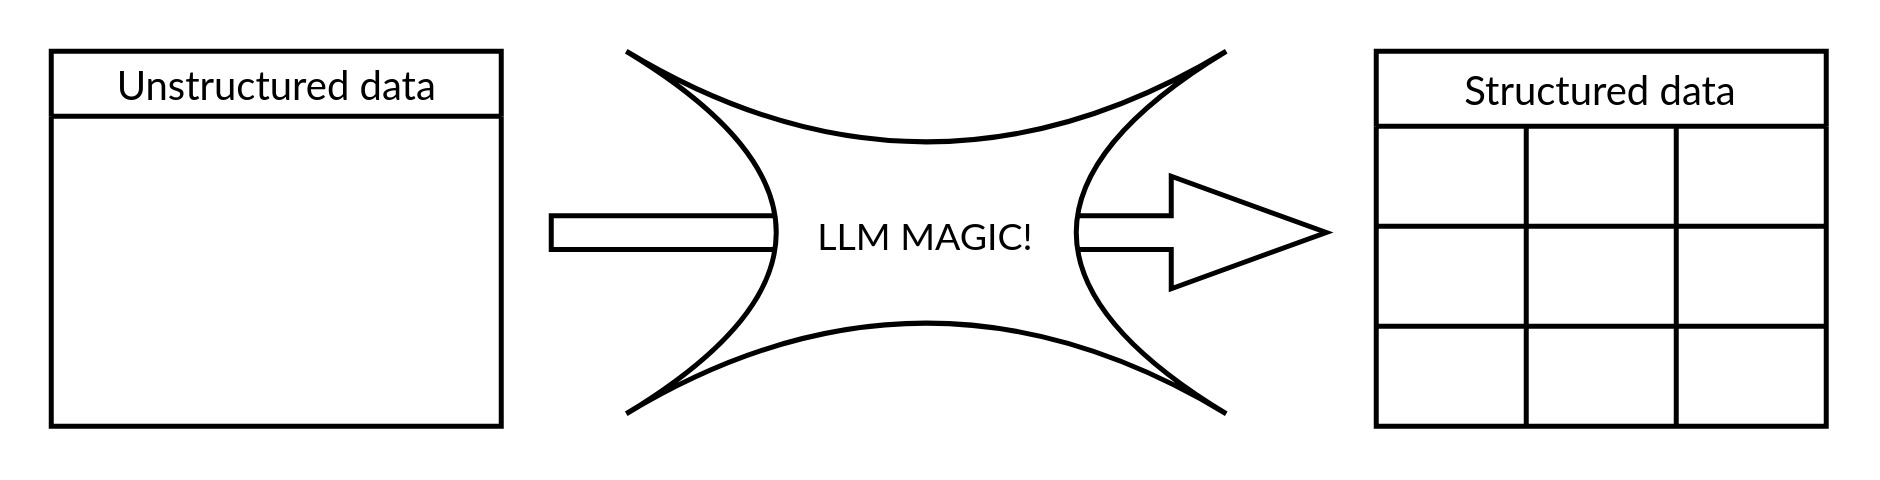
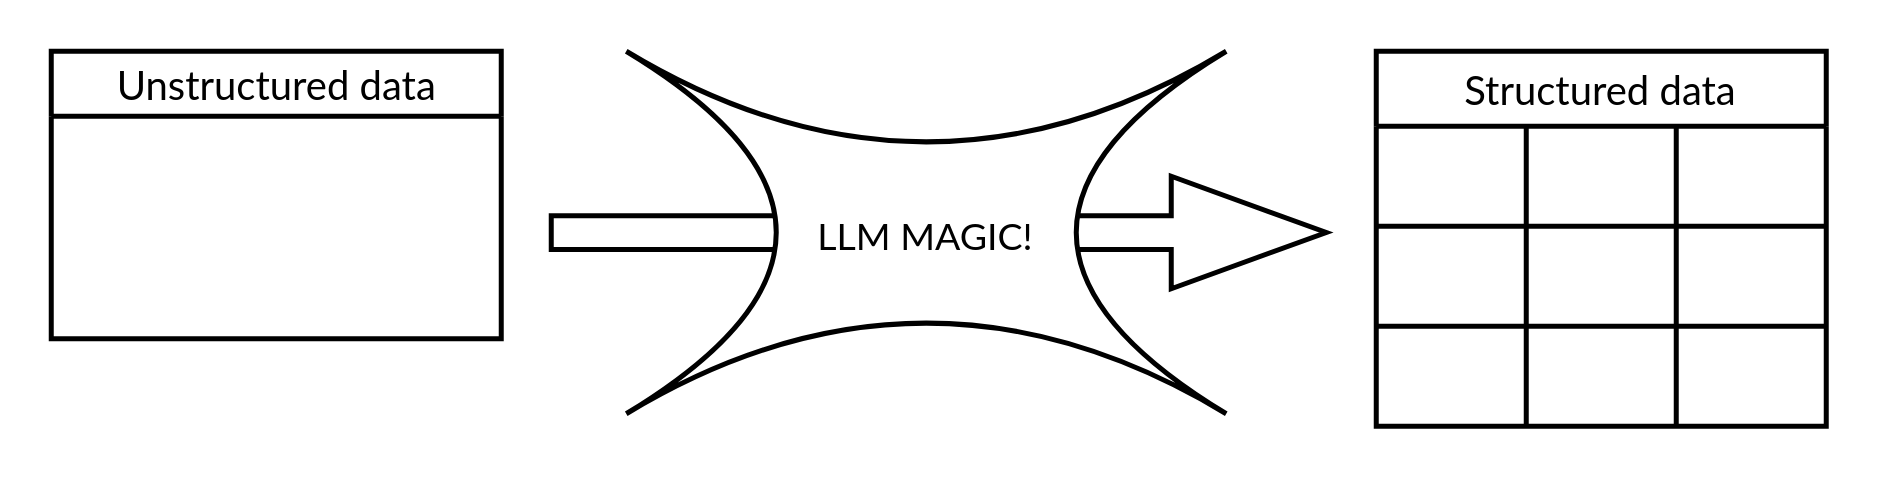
node "Unstructured data": size 450x375 -> 450x288
